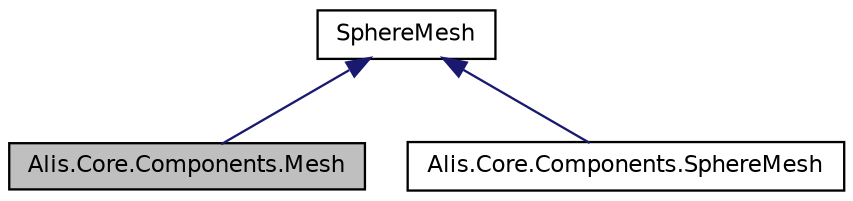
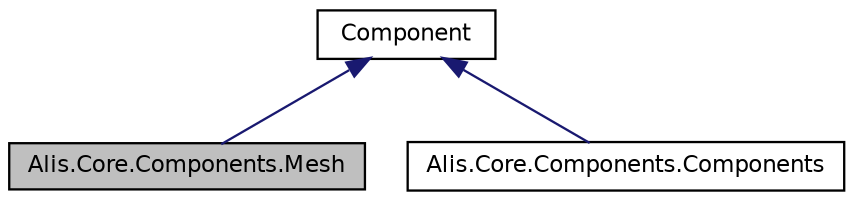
node "SphereMesh": label "SphereMesh" -> "Component"
node "Alis.Core.Components.SphereMesh": label "Alis.Core.Components.SphereMesh" -> "Alis.Core.Components.Components"
